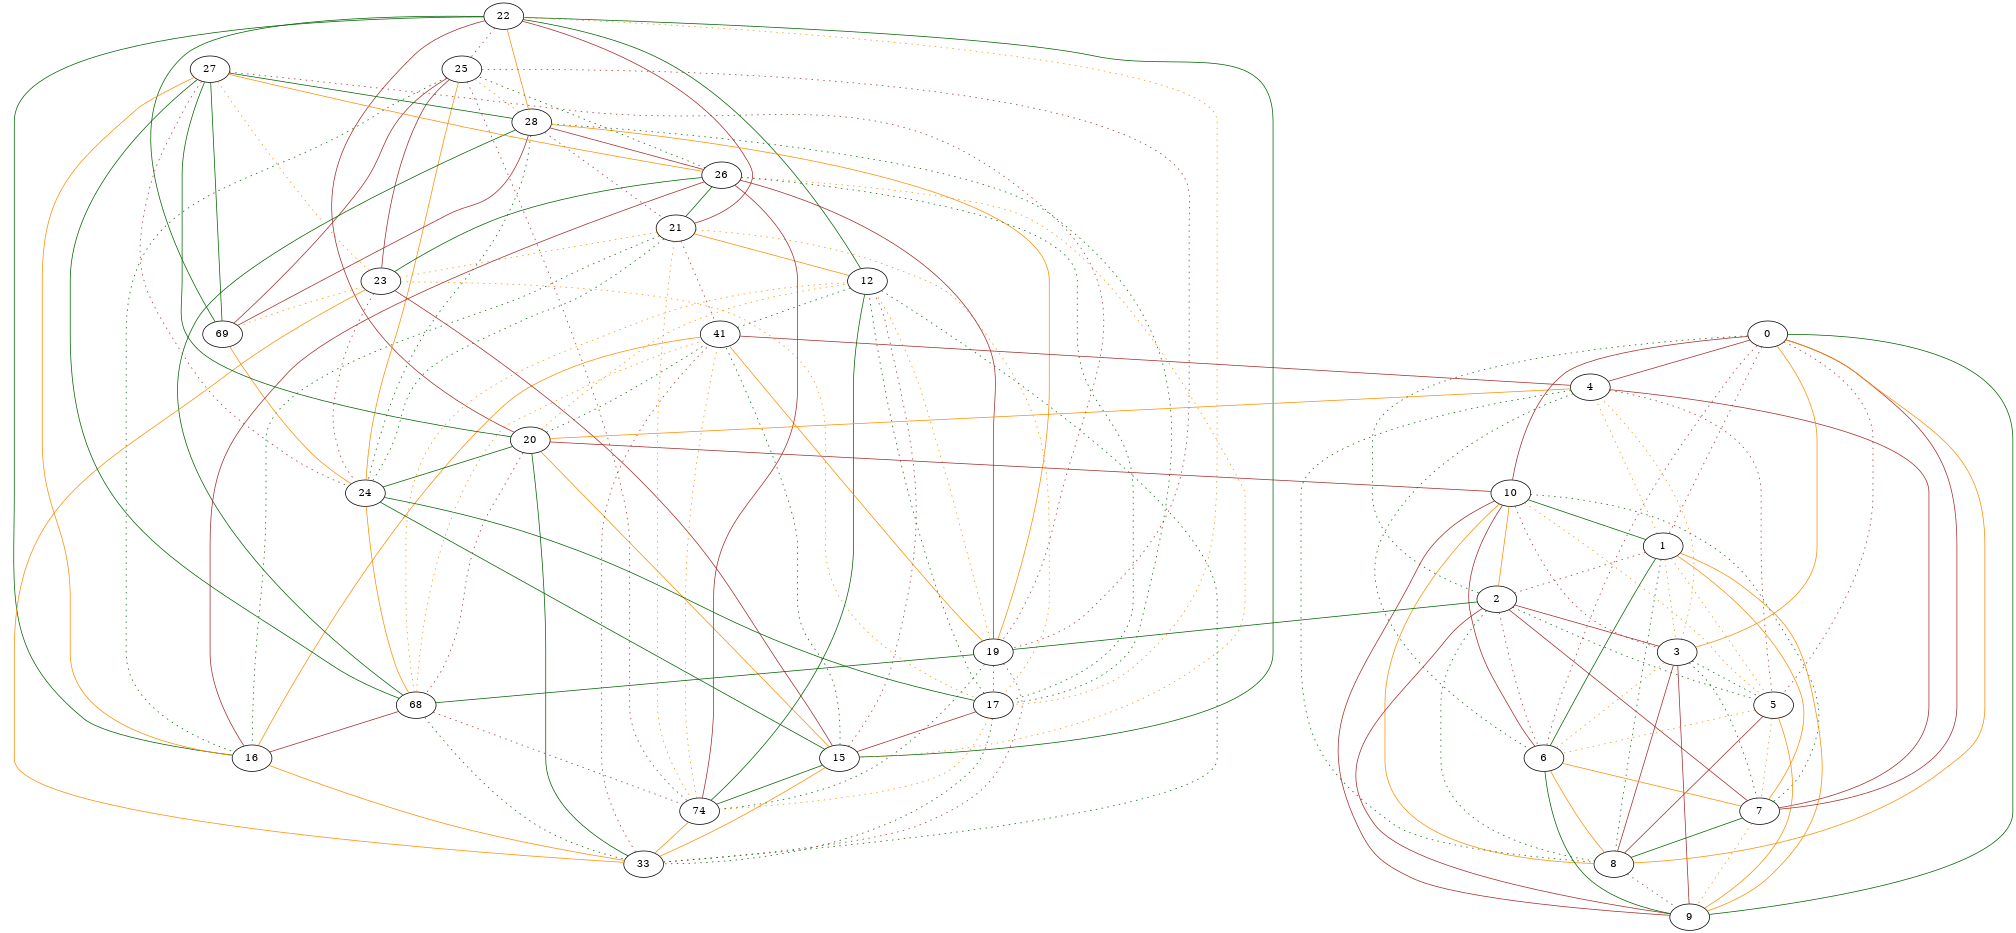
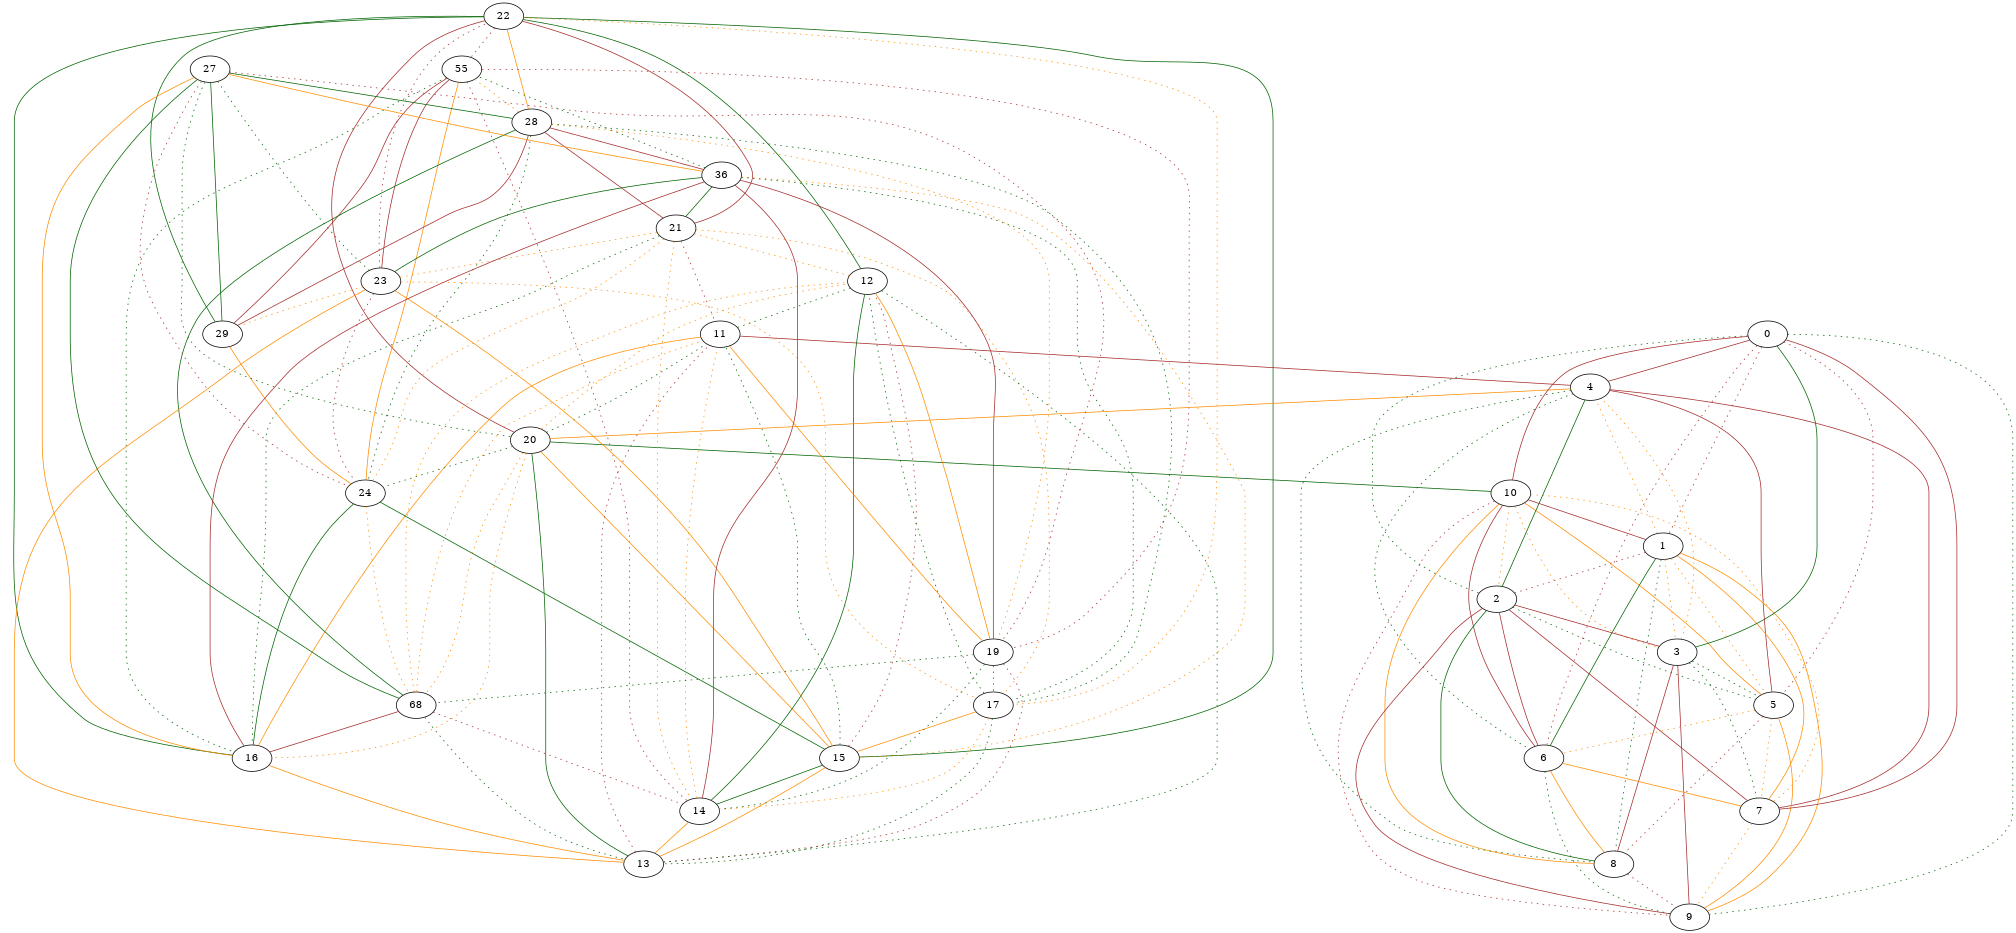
node "25": label "25" -> "55"
edge "22" -- "23": added
edge "28" -- "21": style dotted -> solid
node "26": label "26" -> "36"
edge "27" -- "23": color darkorange -> darkgreen
edge "28" -- "19": style solid -> dotted
edge "21" -- "12": style solid -> dotted
node "69": label "69" -> "29"
node "41": label "41" -> "11"
edge "21" -- "24": color darkgreen -> darkorange
edge "27" -- "20": style solid -> dotted
edge "20" -- "24": style solid -> dotted
edge "20" -- "10": color brown -> darkgreen
edge "12" -- "19": style dotted -> solid
edge "23" -- "15": color brown -> darkorange
edge "4" -- "5": style dotted -> solid
edge "10" -- "1": color darkgreen -> brown
edge "0" -- "3": color darkorange -> darkgreen
edge "10" -- "2": style solid -> dotted
edge "20" -- "68": color brown -> darkorange
edge "10" -- "7": color darkgreen -> darkorange
edge "24" -- "17": now "24" -- "16"
edge "10" -- "5": style dotted -> solid
edge "10" -- "3": color brown -> darkorange
edge "24" -- "68": style solid -> dotted
edge "2" -- "19": now "2" -- "4"
edge "0" -- "9": style solid -> dotted
edge "19" -- "68": style solid -> dotted
edge "0" -- "8": removed
edge "2" -- "6": style dotted -> solid
edge "20" -- "16": added
edge "3" -- "6": removed
edge "17" -- "15": color brown -> darkorange
edge "2" -- "8": style dotted -> solid
edge "5" -- "8": style solid -> dotted
edge "10" -- "9": style solid -> dotted
node "74": label "74" -> "14"
edge "7" -- "8": removed
node "33": label "33" -> "13"
edge "6" -- "9": style solid -> dotted
